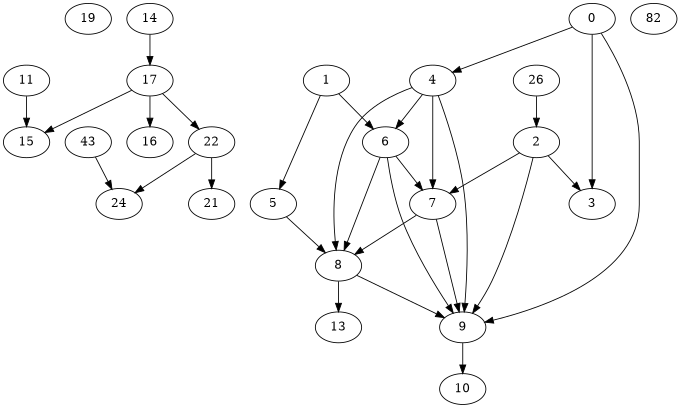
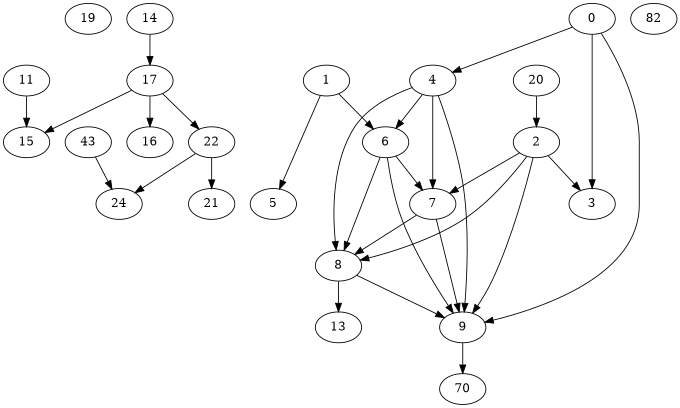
node "26": label "26" -> "20"
edge "5" -> "8": now "2" -> "8"
node "10": label "10" -> "70"
